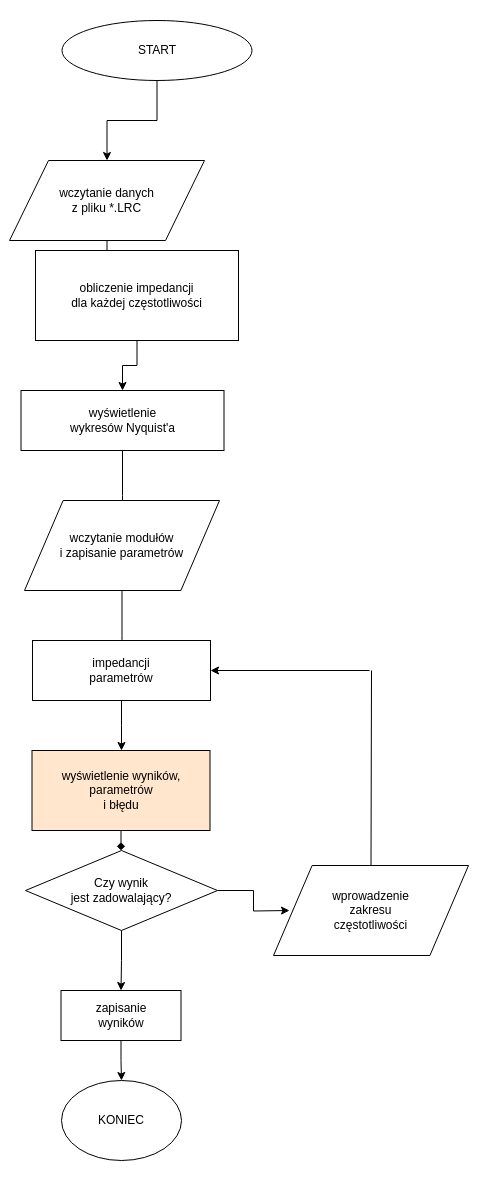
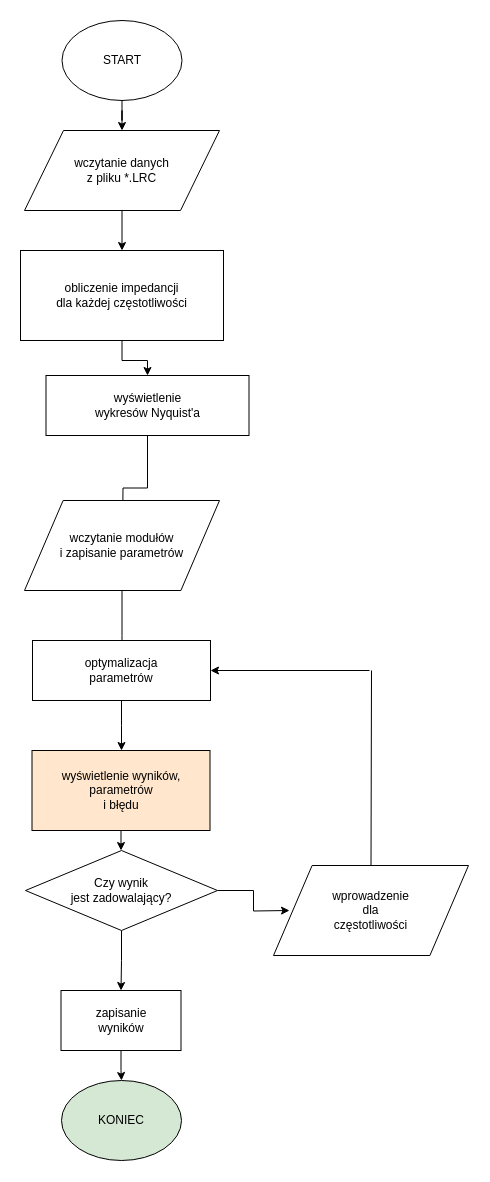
node "START": size 190x60 -> 120x80
node "wczytanie danych z pliku *.LRC": moved (107, 201) -> (122, 171)
node "obliczenie impedancji dla każdej częstotliwości": moved (137, 296) -> (122, 296)
node "wyświetlenie wykresów Nyquist'a": moved (123, 421) -> (148, 406)
node "impedancji parametrów": label "impedancji parametrów" -> "optymalizacja parametrów"
edge "wyświetlenie wyników, parametrów i błędu" -> "Czy wynik jest zadowalający?": arrowhead diamond -> classic
node "wprowadzenie zakresu częstotliwości": label "wprowadzenie zakresu częstotliwości" -> "wprowadzenie dla częstotliwości"
node "zapisanie wyników": size 120x50 -> 120x60
node "KONIEC": fillcolor #ffffff -> #d5e8d4
